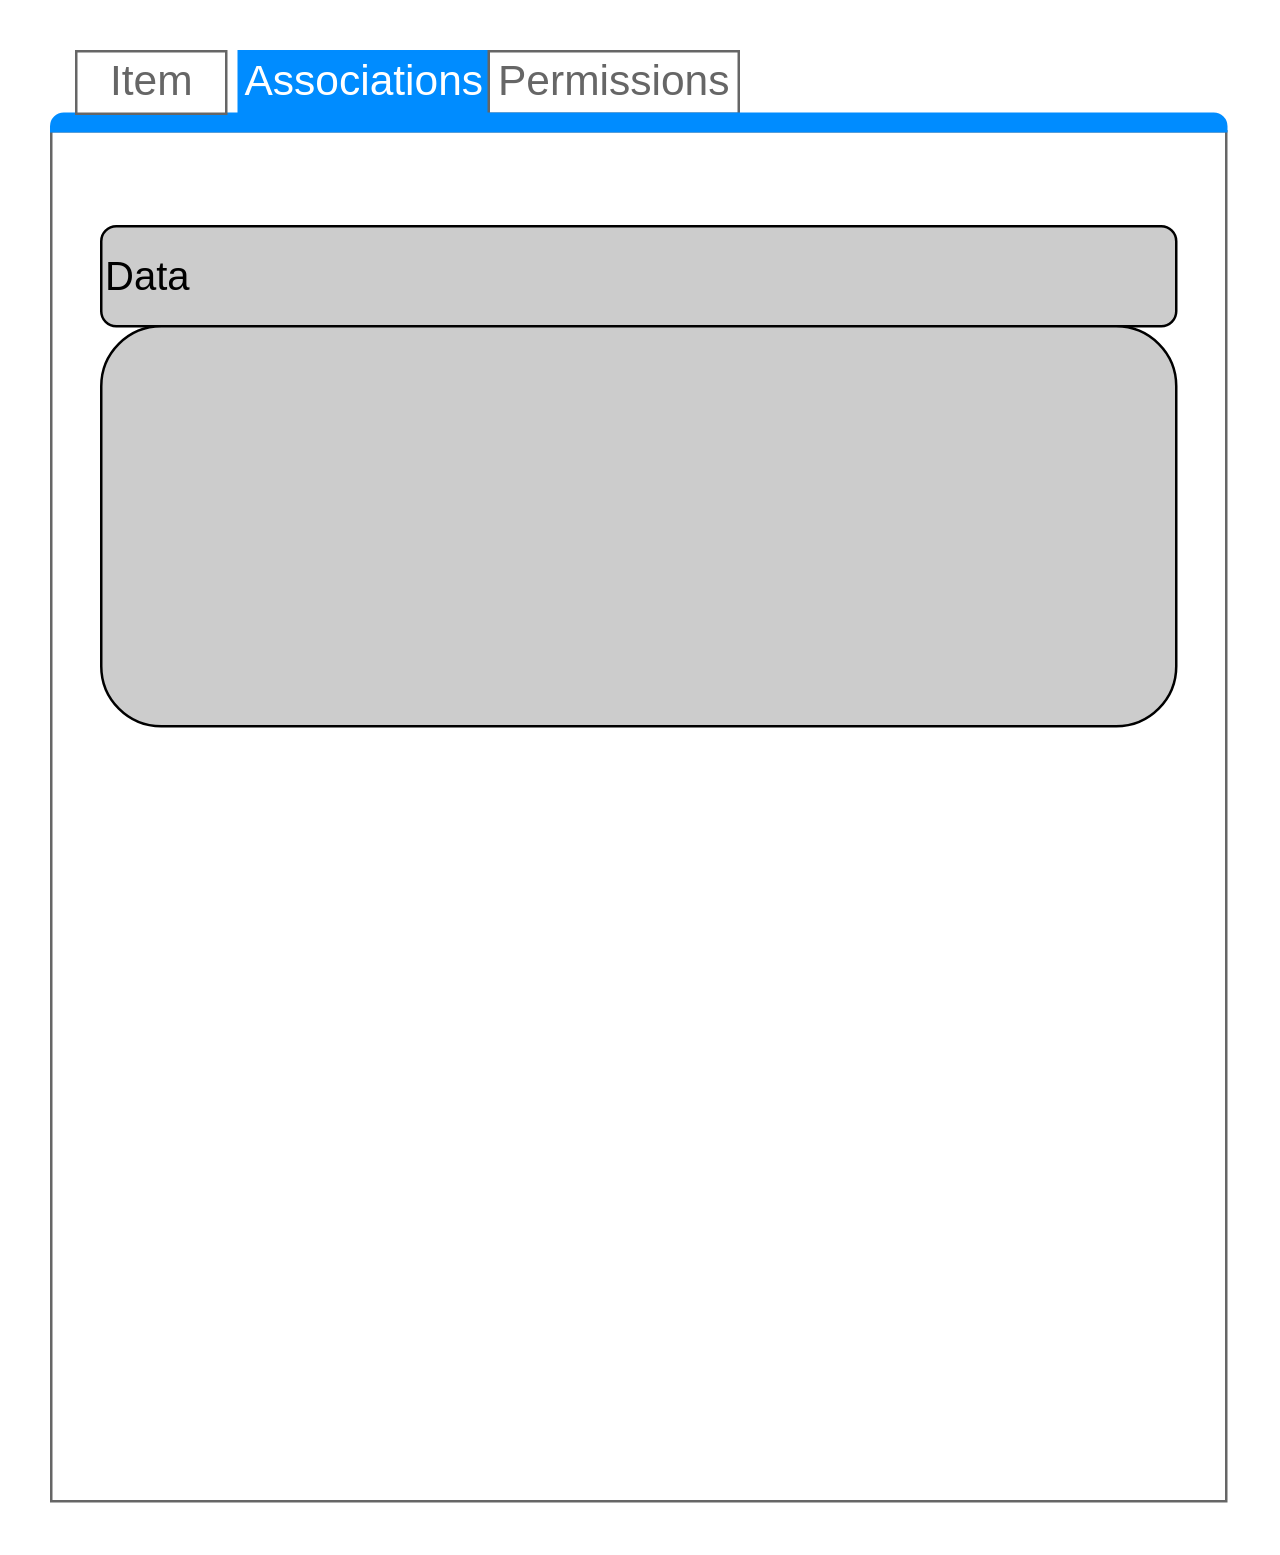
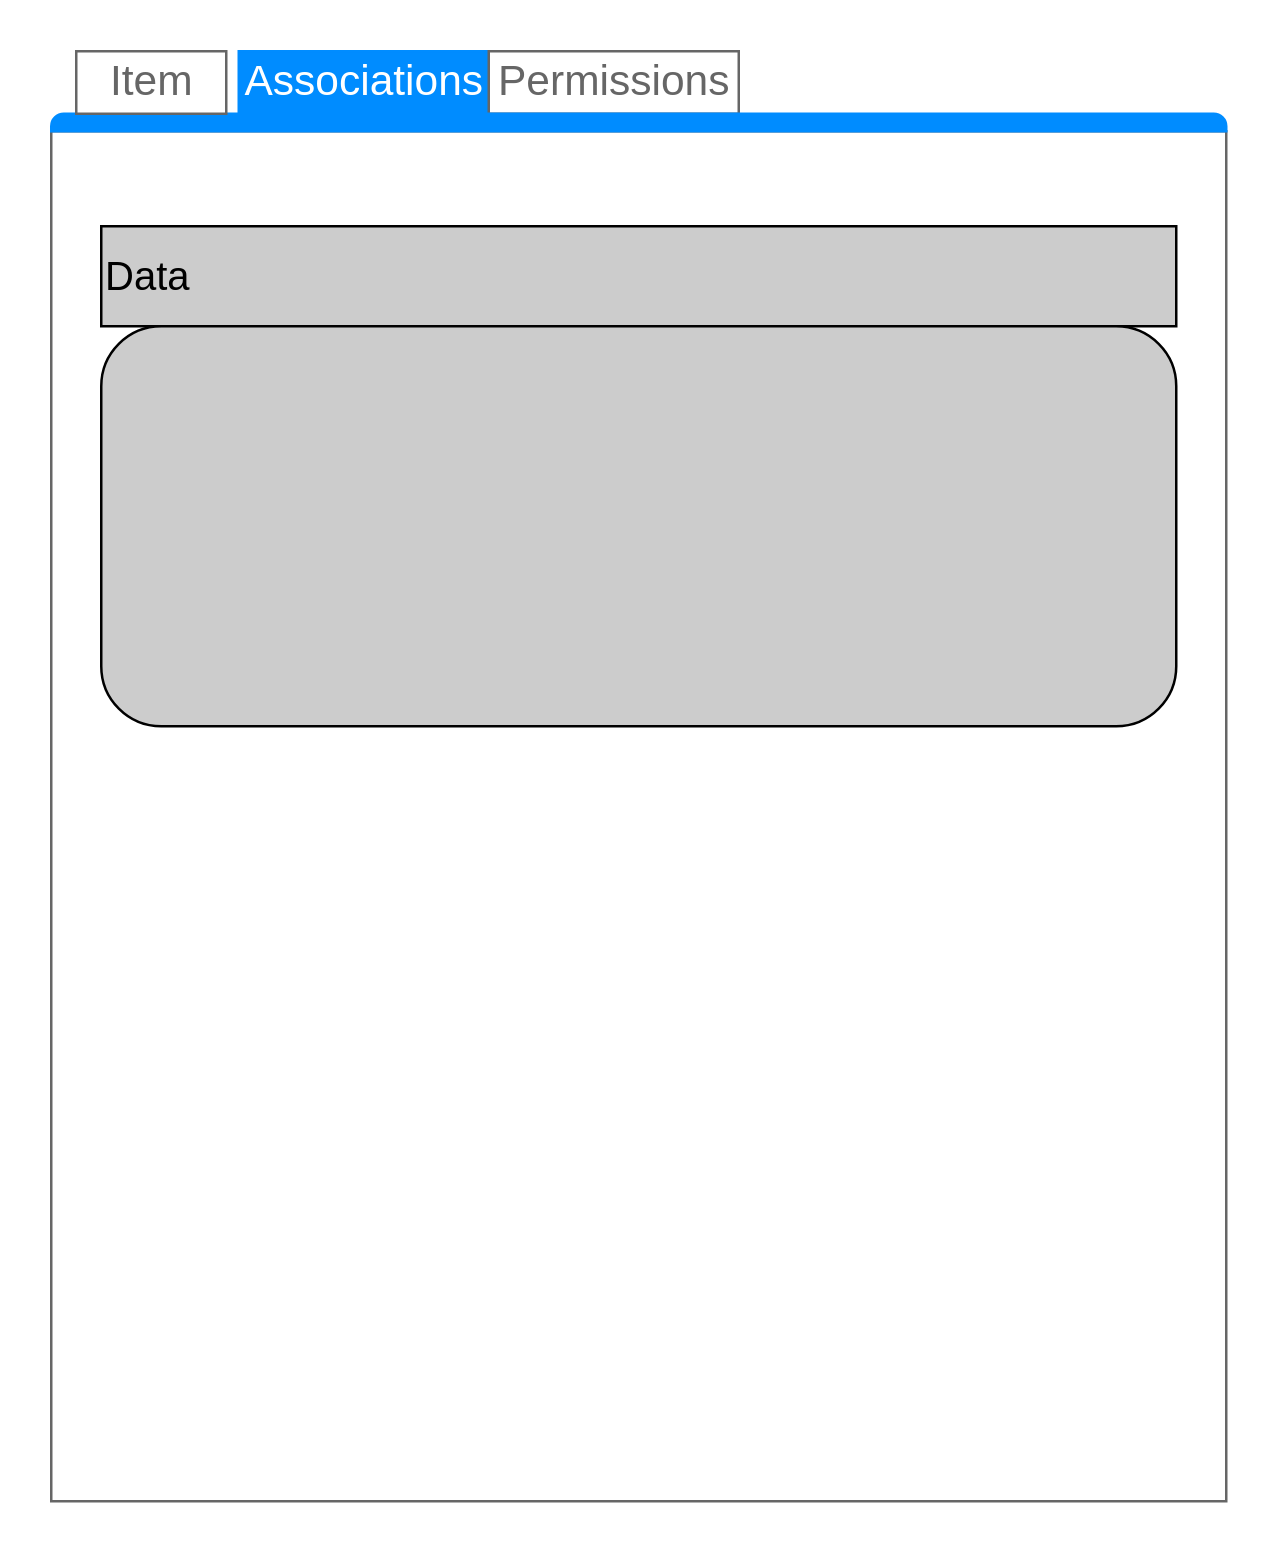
node "Data": shape rounded rectangle -> rectangle
